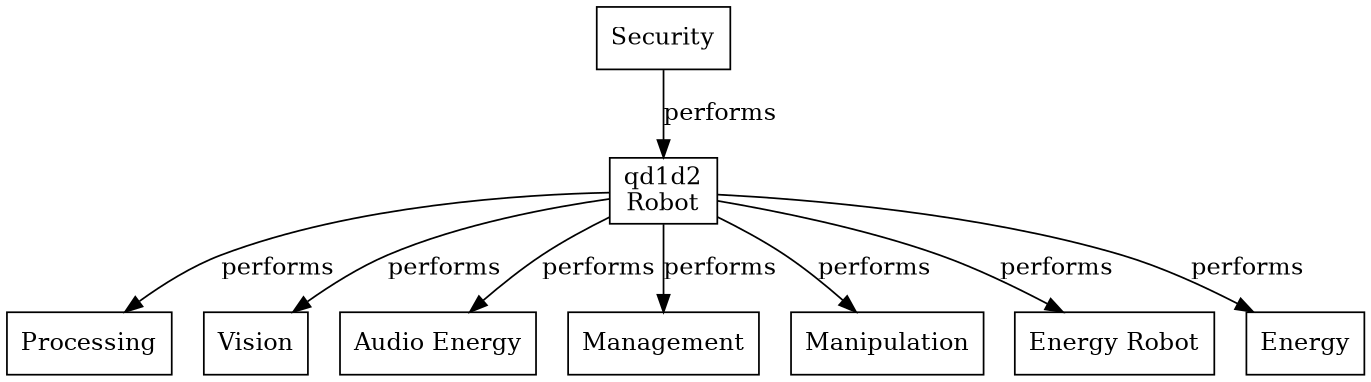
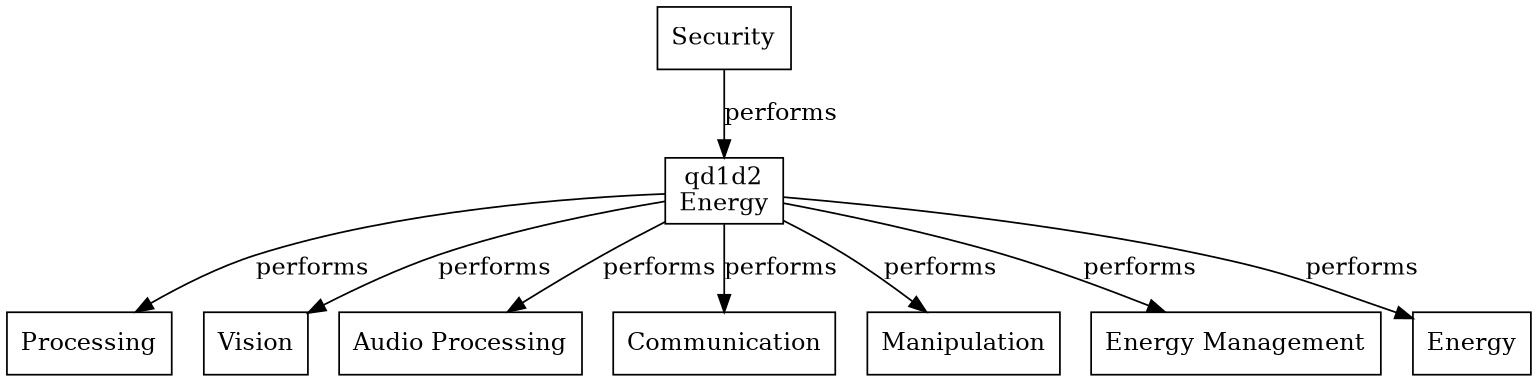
node "qd1d2 Robot": label "qd1d2 Robot" -> "qd1d2 Energy"
node "Audio Energy": label "Audio Energy" -> "Audio Processing"
node "Management": label "Management" -> "Communication"
node "Energy Robot": label "Energy Robot" -> "Energy Management"
